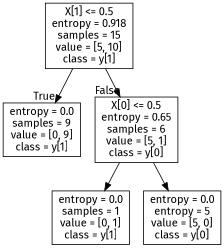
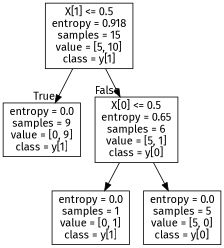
node "entropy = 0.0 entropy = 5 value = [5, 0] class = y[0]": label "entropy = 0.0 entropy = 5 value = [5, 0] class = y[0]" -> "entropy = 0.0 samples = 5 value = [5, 0] class = y[0]"
